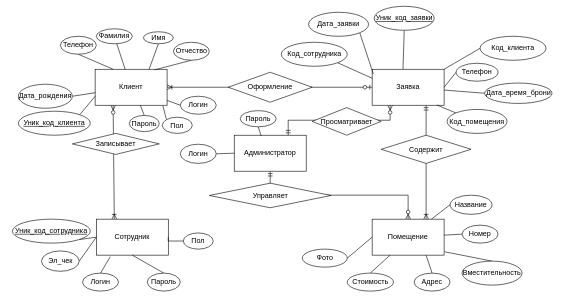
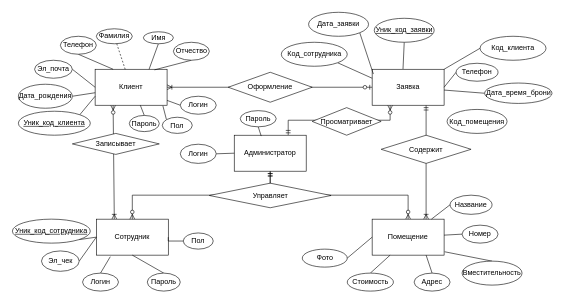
node "Уник_код_заявки": moved (404, 18) -> (404, 30)
edge "Фамилия" -- "Клиент": style solid -> dashed
node "Эл_почта": added
edge "Эл_почта" -- "Клиент": added
edge "Заявка" -- "Код_помещения": removed
edge "Администратор" -- "Сотрудник": added
